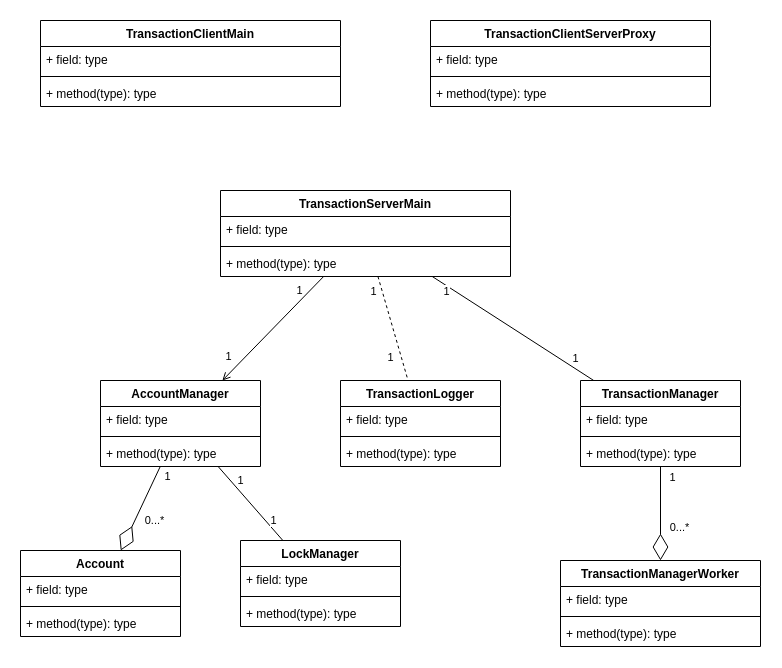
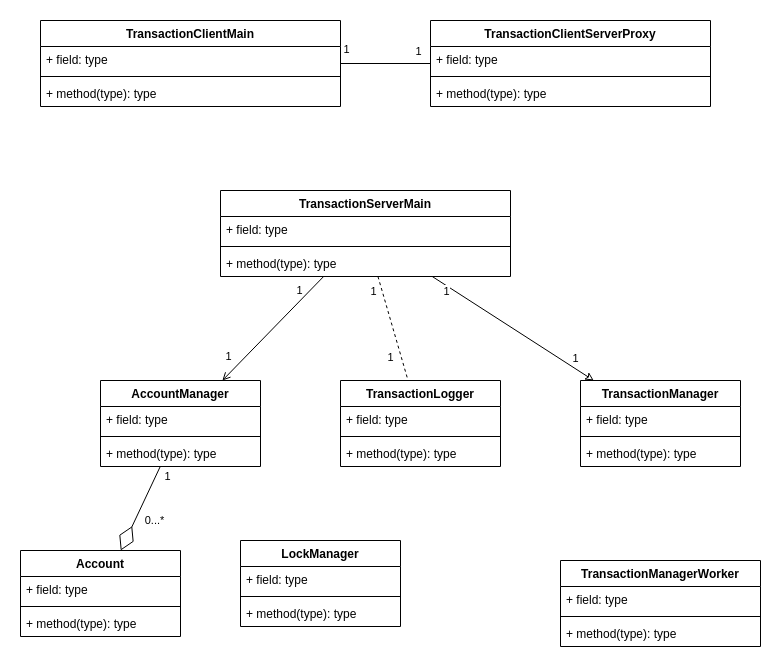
edge "TransactionClientMain" -- "TransactionClientServerProxy": added, labels "1", "1"
edge "TransactionServerMain" -- "TransactionManager": arrowhead none -> classic
edge "TransactionManager" -> "TransactionManagerWorker": removed, labels "1", "0...*"
edge "AccountManager" -- "LockManager": removed, labels "1", "1"
